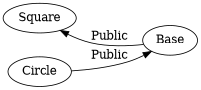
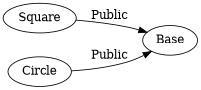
edge "Base" -> "Square": reversed
